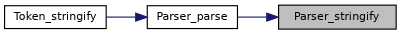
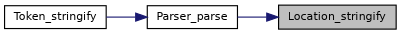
node "Parser_stringify": label "Parser_stringify" -> "Location_stringify"
